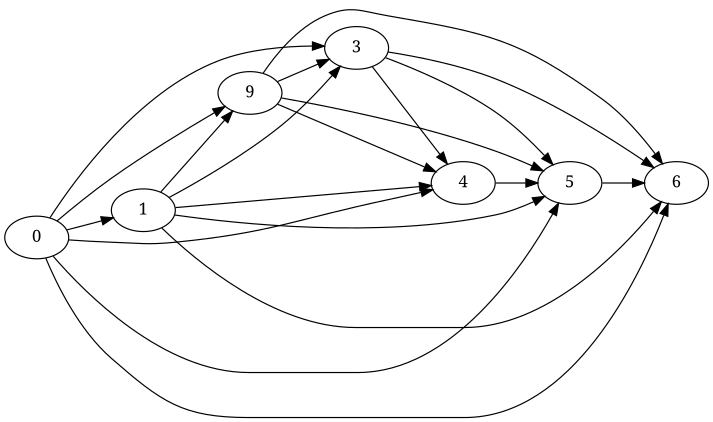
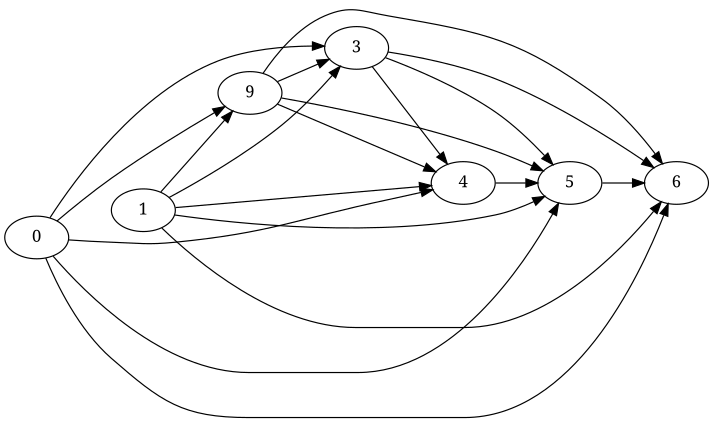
edge "0" -> "1": removed
